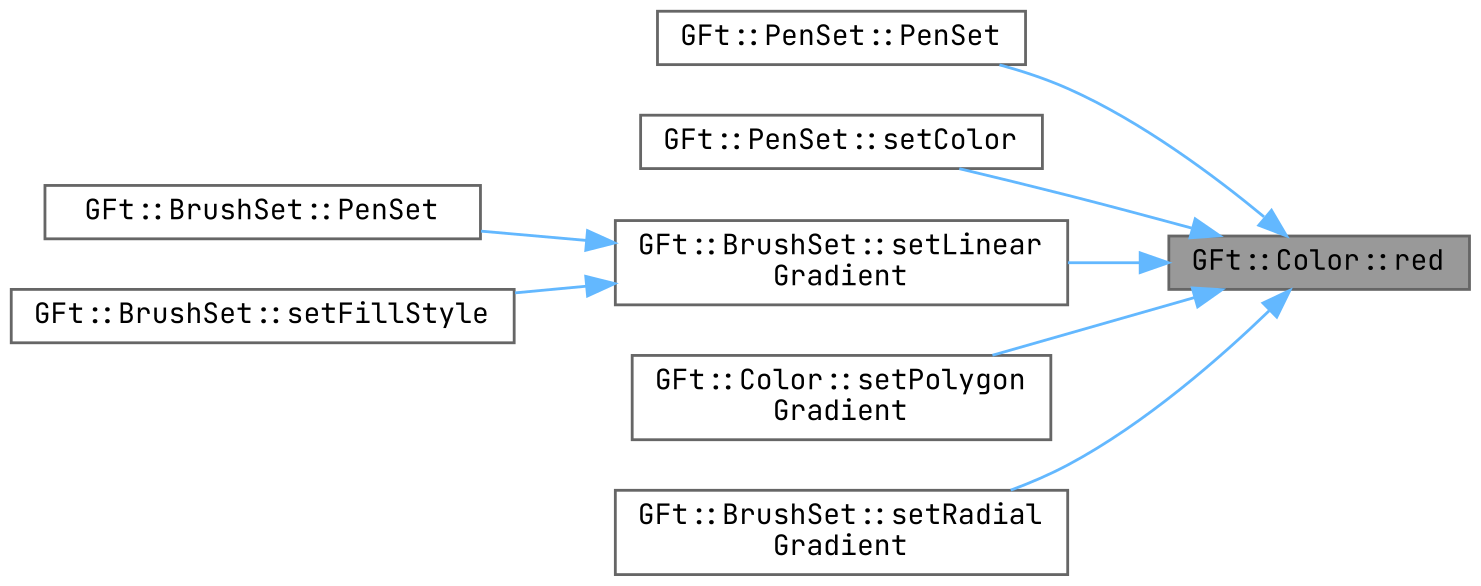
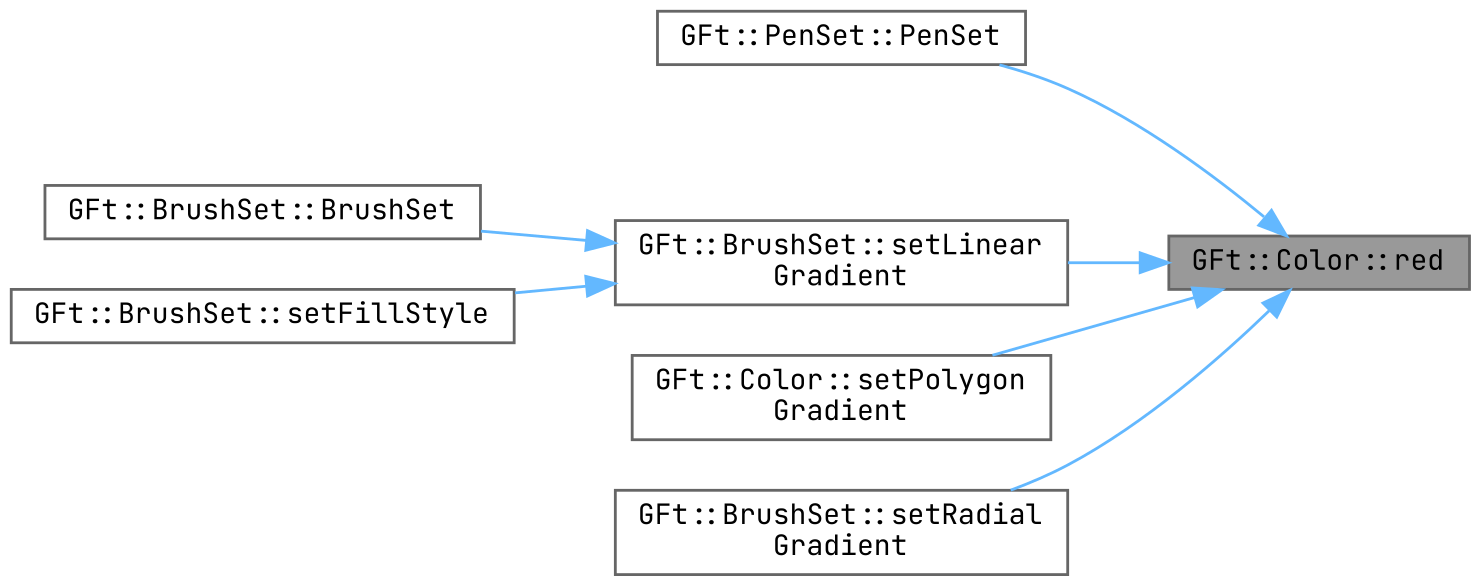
node "GFt::PenSet::setColor": removed
node "GFt::BrushSet::PenSet": label "GFt::BrushSet::PenSet" -> "GFt::BrushSet::BrushSet"
